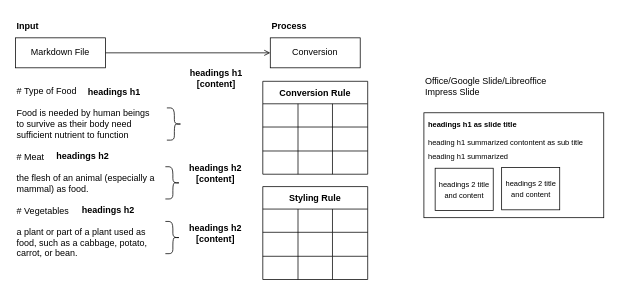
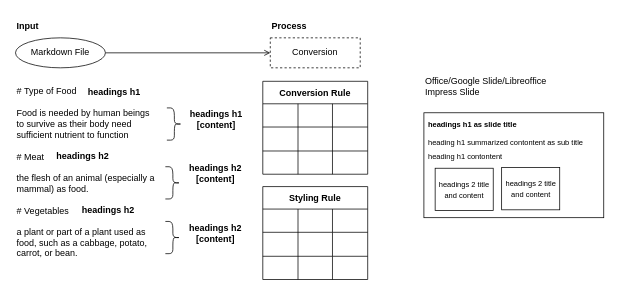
node "Markdown File": shape rectangle -> ellipse
node "Conversion": style solid -> dashed
node "headings h1 [content]": moved (216, 78) -> (216, 119)
node "heading h1 summarized": label "heading h1 summarized" -> "heading h1 contontent"
